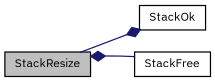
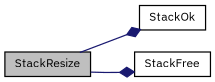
edge "StackFree" -> "StackResize": reversed
